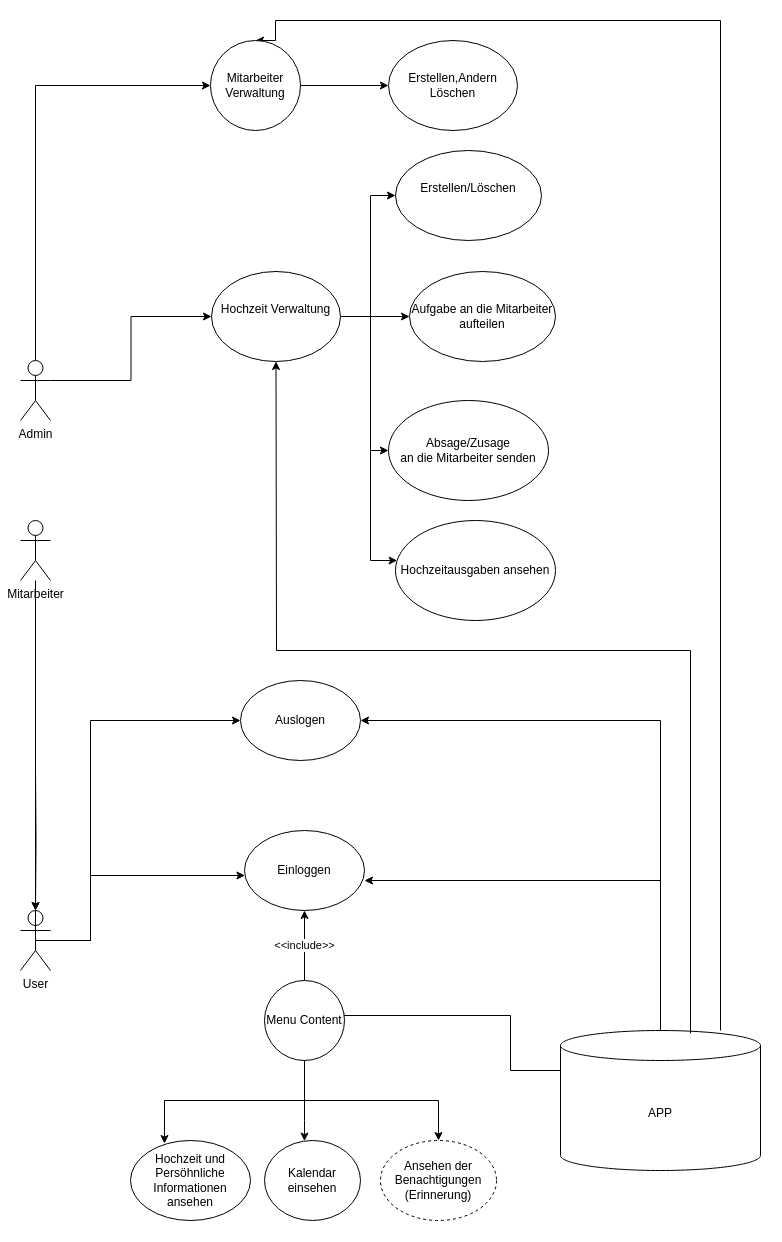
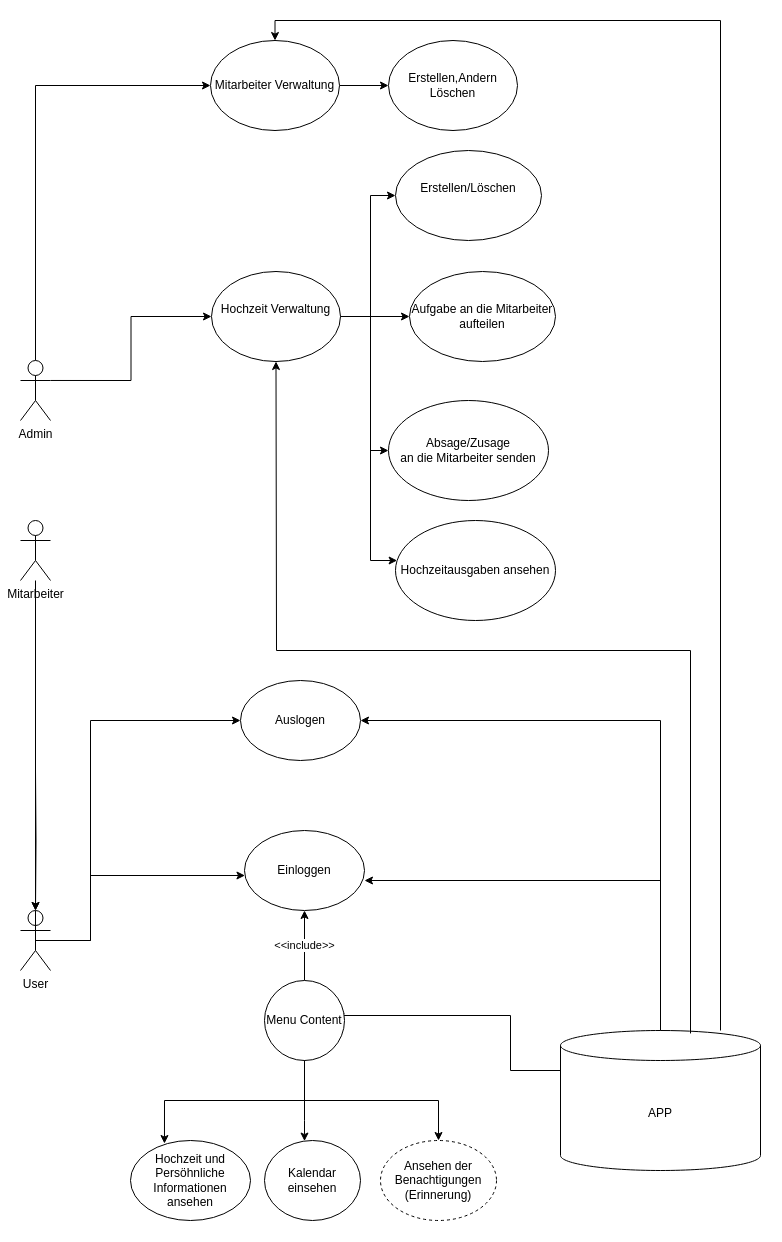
node "Mitarbeiter Verwaltung": size 90x90 -> 129x90
